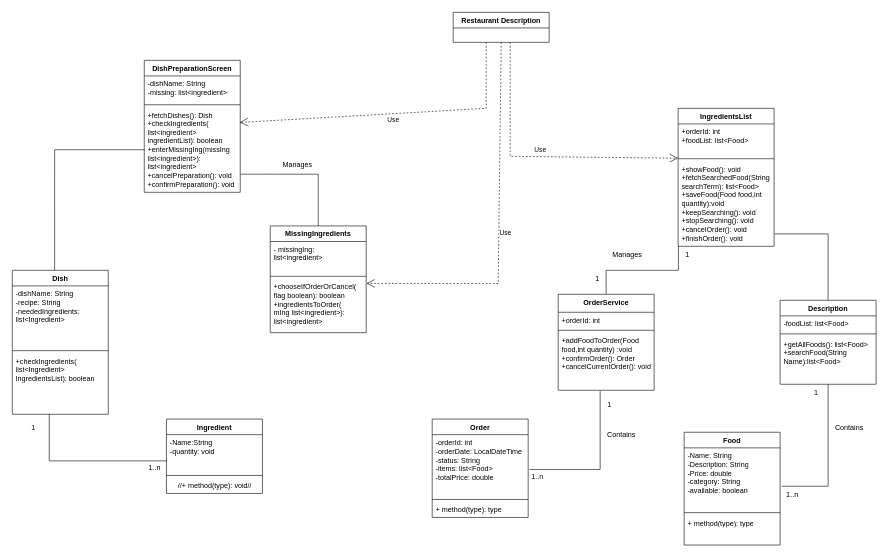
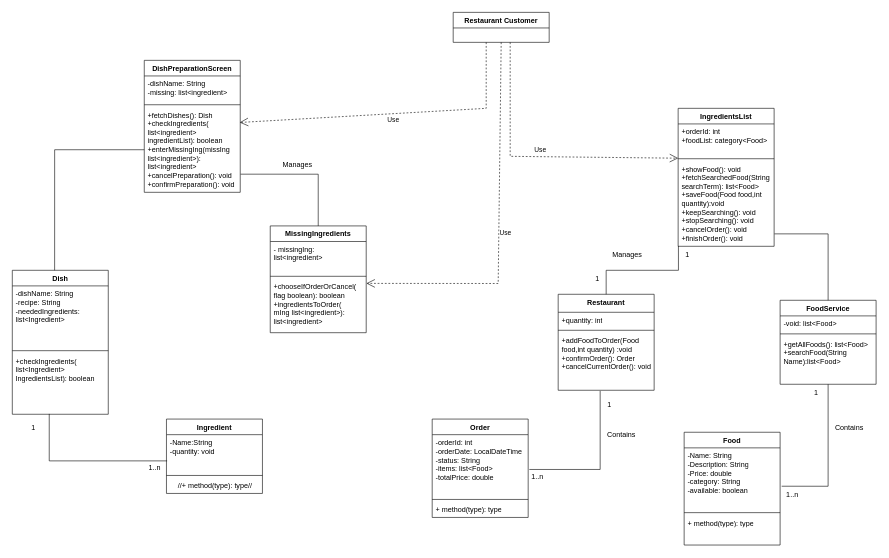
node "Restaurant Description": label "Restaurant Description" -> "Restaurant Customer"
node "+orderId: int +foodList: list<Food>": label "+orderId: int +foodList: list<Food>" -> "+orderId: int +foodList: category<Food>"
node "OrderService": label "OrderService" -> "Restaurant"
node "Description": label "Description" -> "FoodService"
node "+orderId: int": label "+orderId: int" -> "+quantity: int"
node "-foodList: list<Food>": label "-foodList: list<Food>" -> "-void: list<Food>"
node "//+ method(type): void//": label "//+ method(type): void//" -> "//+ method(type): type//"
